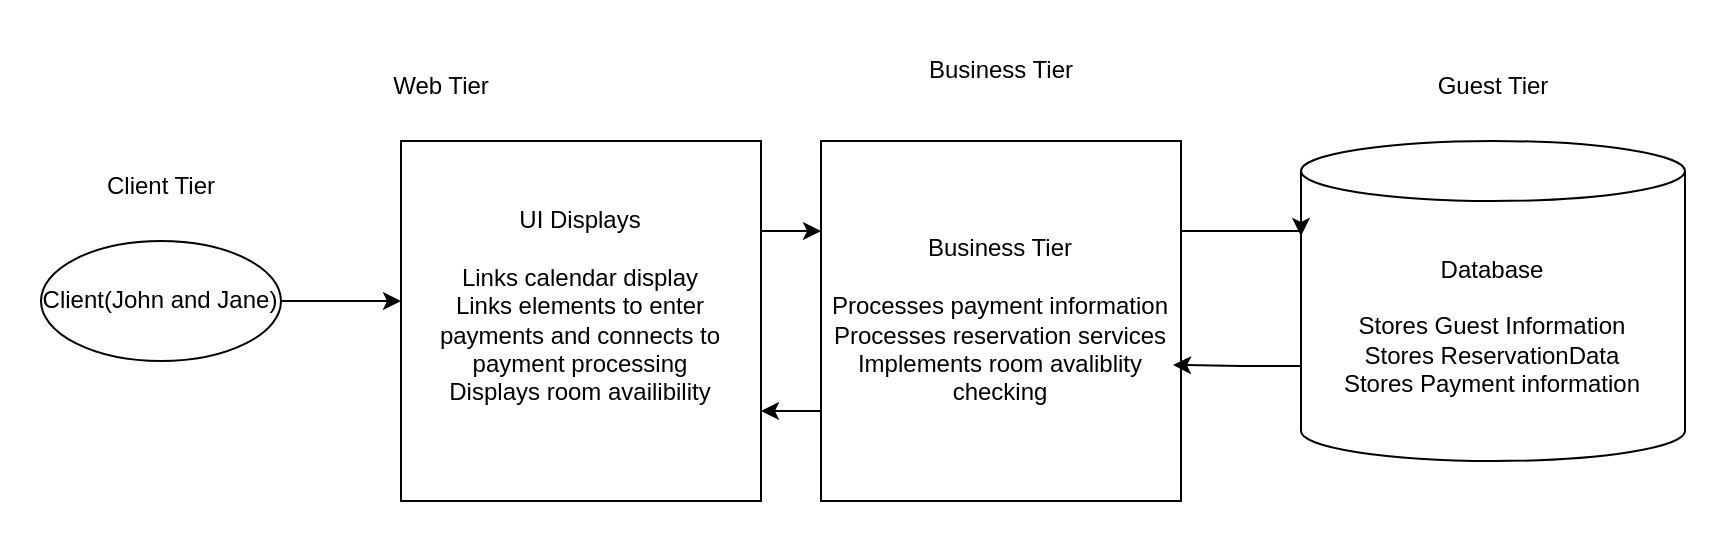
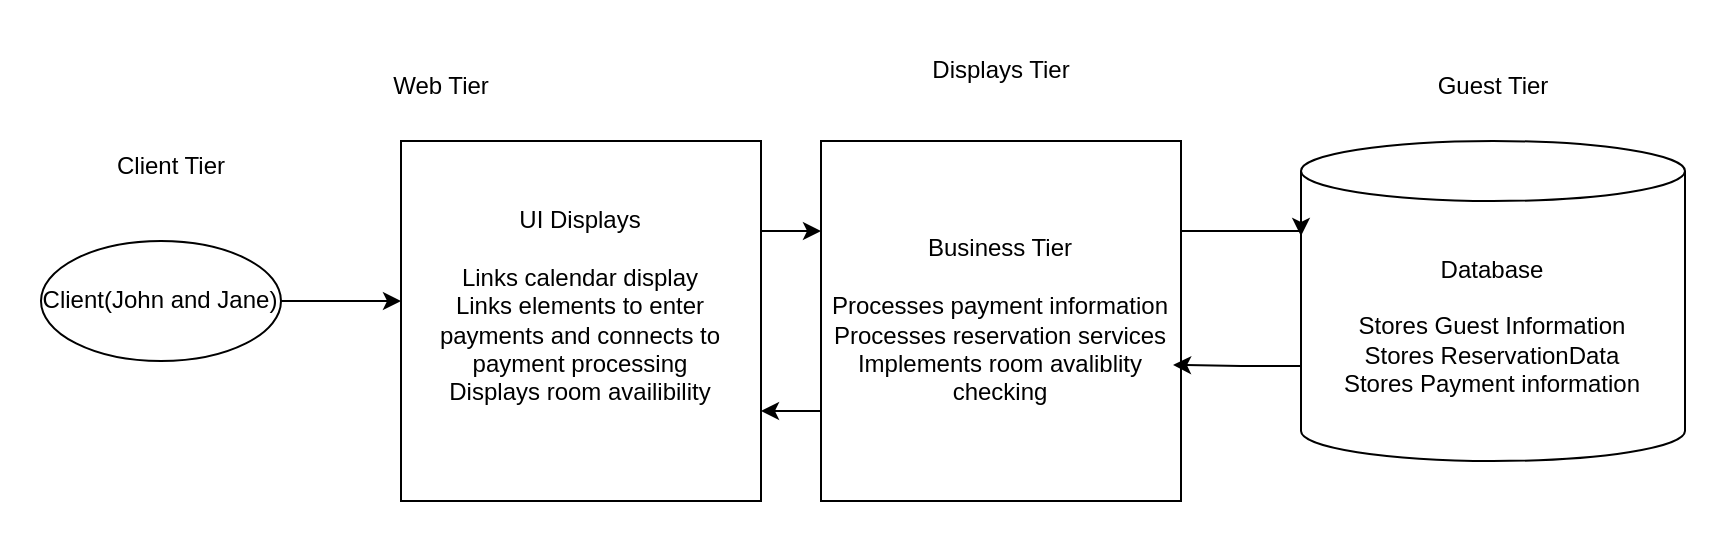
node "Business Tier": label "Business Tier" -> "Displays Tier"
node "Client Tier": moved (161, 187) -> (171, 167)
